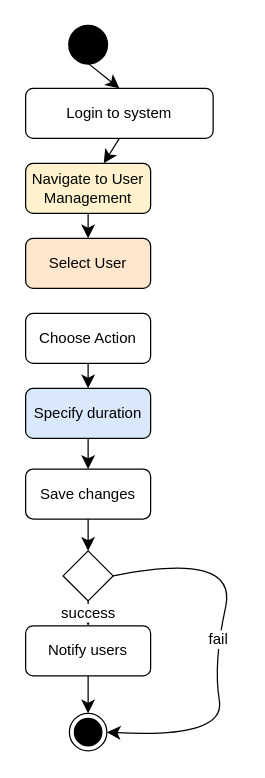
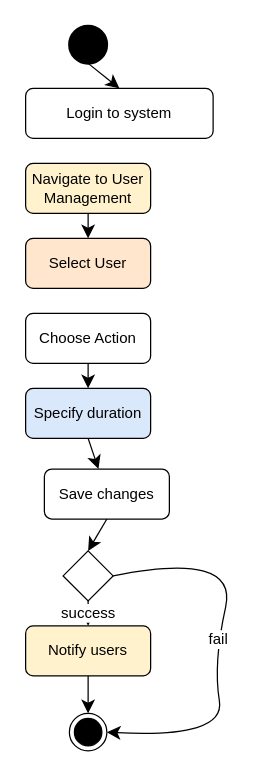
edge "Login to system" -> "Navigate to User Management": removed
node "Save changes": moved (88, 494) -> (107, 494)
node "Notify users": fillcolor #ffffff -> #fff2cc
